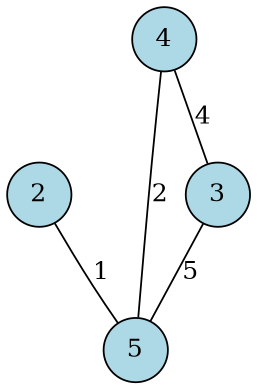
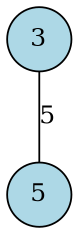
node "4": removed
node "2": removed
